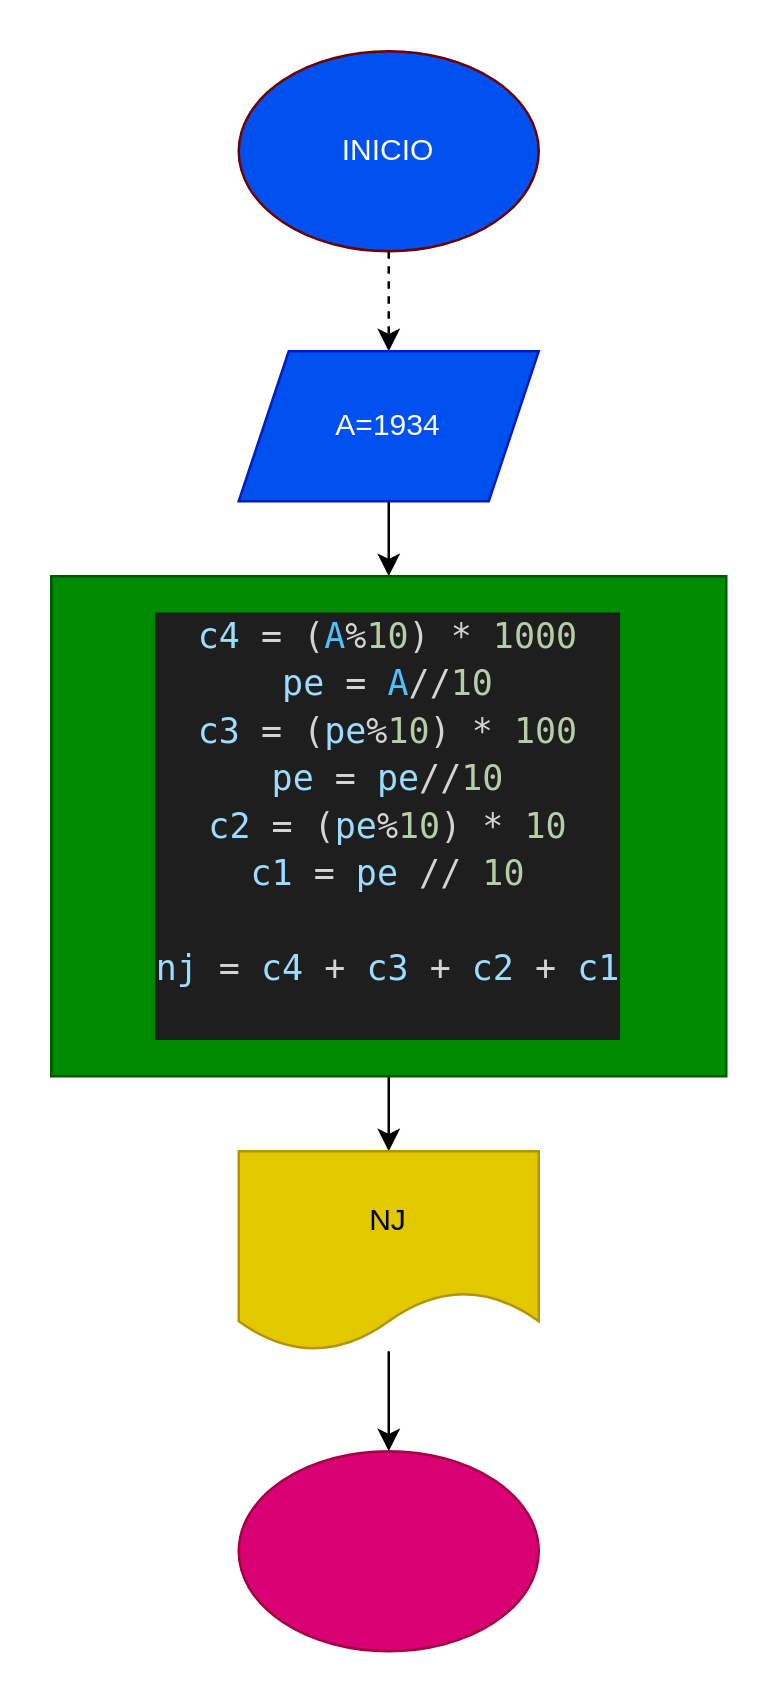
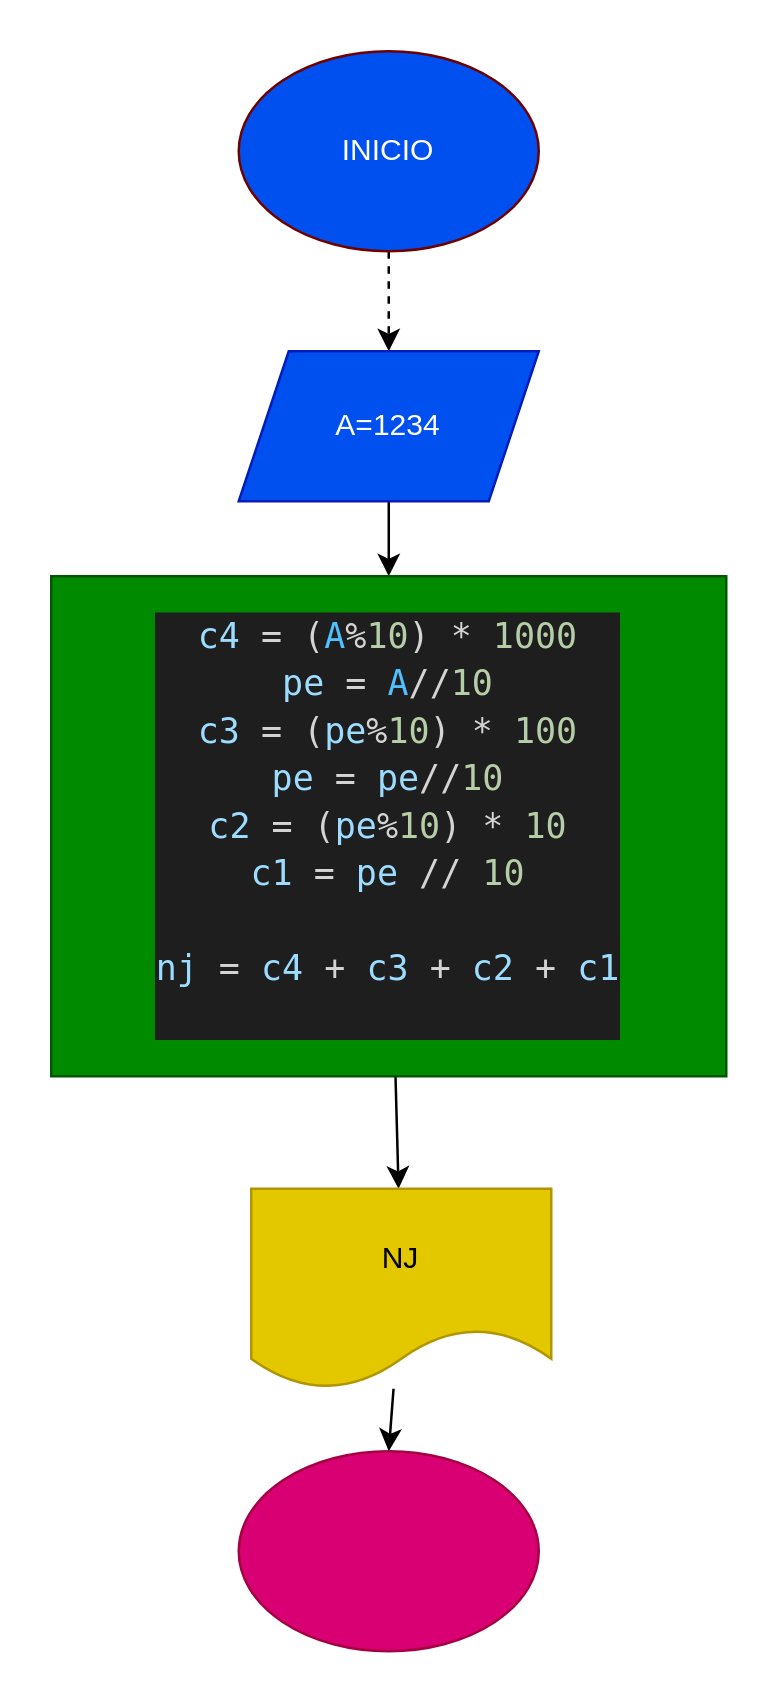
node "A=1934": label "A=1934" -> "A=1234"
node "NJ": moved (389, 1251) -> (401, 1289)
